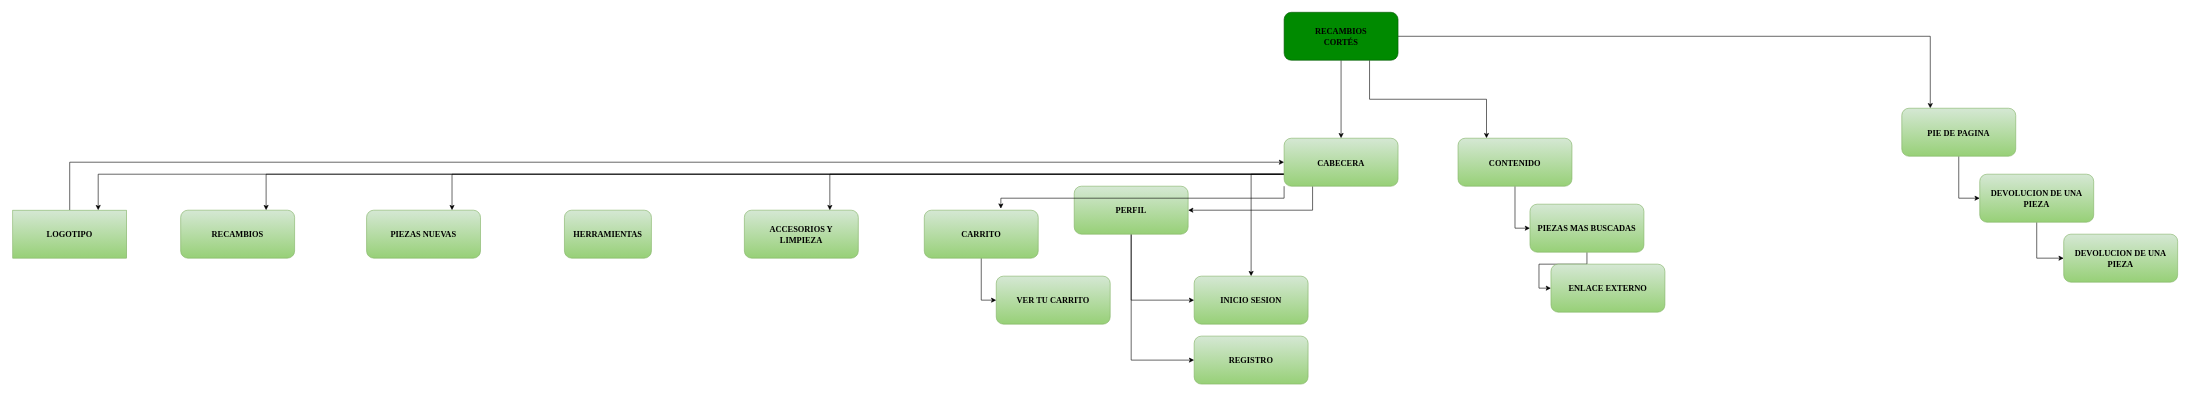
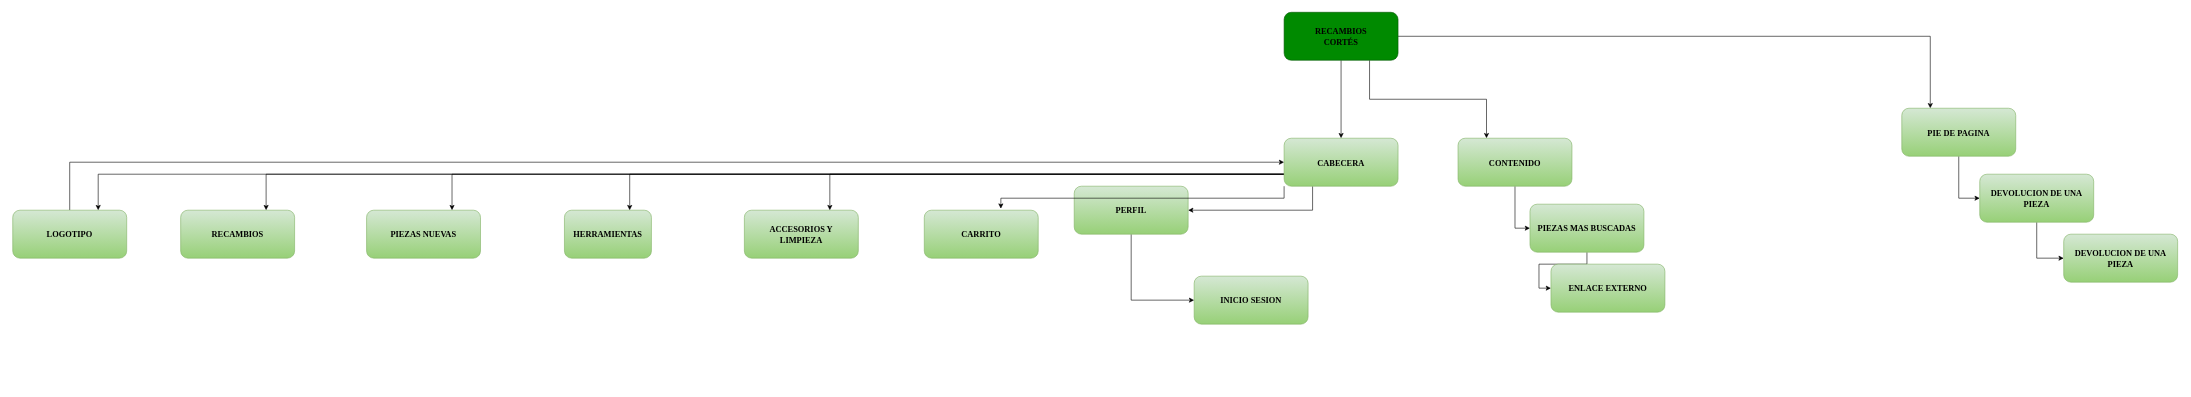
node "LOGOTIPO": shape rectangle -> rounded rectangle
edge "CABECERA" -> "INICIO SESION": now "CABECERA" -> "HERRAMIENTAS"
edge "CARRITO" -> "VER TU CARRITO": removed
node "VER TU CARRITO": removed
edge "PERFIL" -> "REGISTRO": removed
node "REGISTRO": removed
